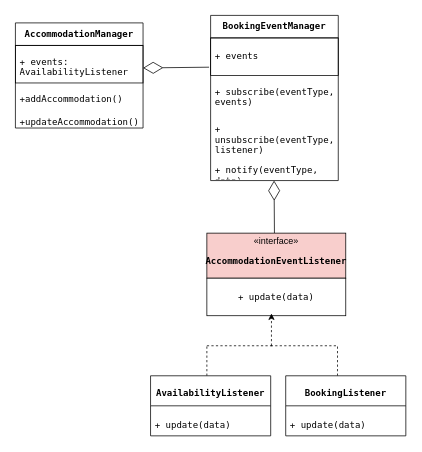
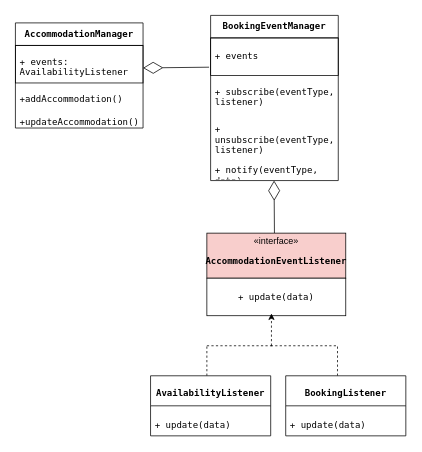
node "+ subscribe(eventType, events)": label "+ subscribe(eventType, events)" -> "+ subscribe(eventType, listener)"
